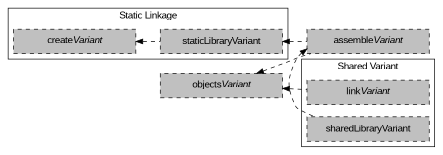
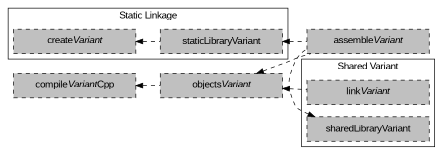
node "compile": added
edge "sharedLibraryVariant" -> "assemble": reversed
